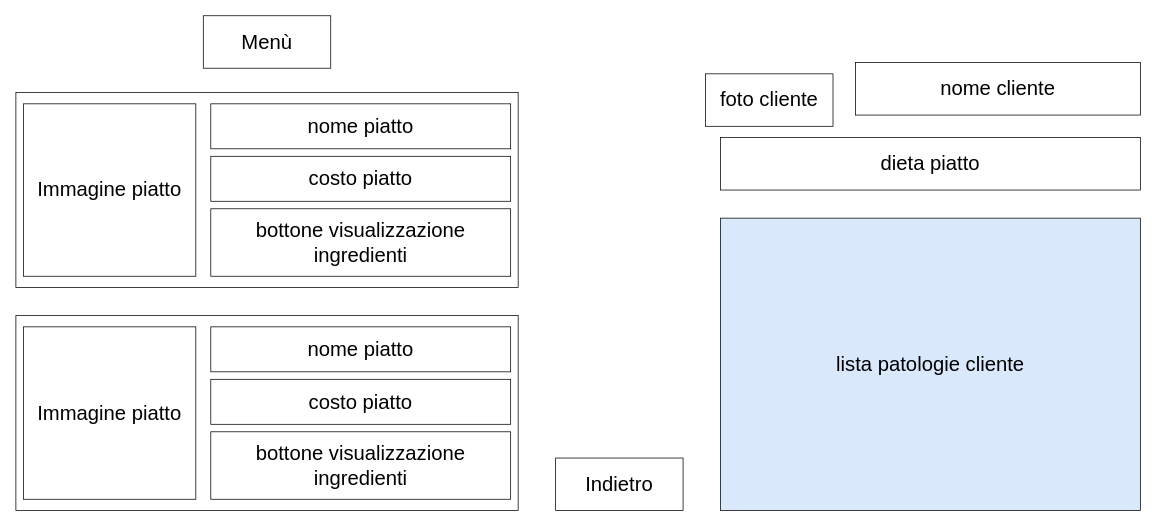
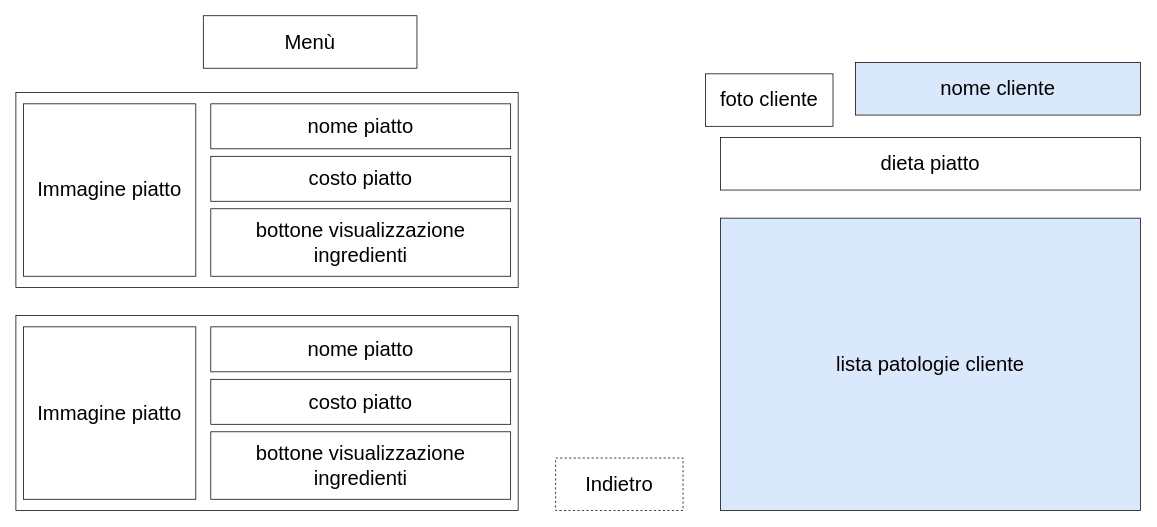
node "Menù": size 128x53 -> 214x53
node "nome cliente": fillcolor #ffffff -> #dae8fc
node "Indietro": style solid -> dashed
